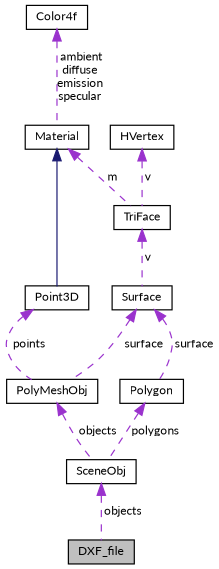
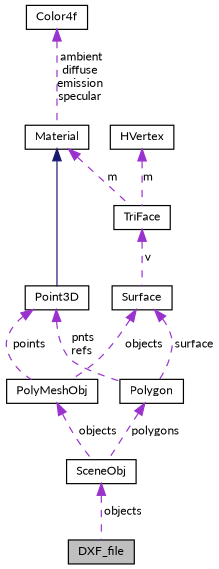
edge "TriFace" -> "HVertex": label " v" -> " m"
edge "PolyMeshObj" -> "Surface": label " surface" -> " objects"
edge "Polygon" -> "Point3D": added, label "pnts refs"
